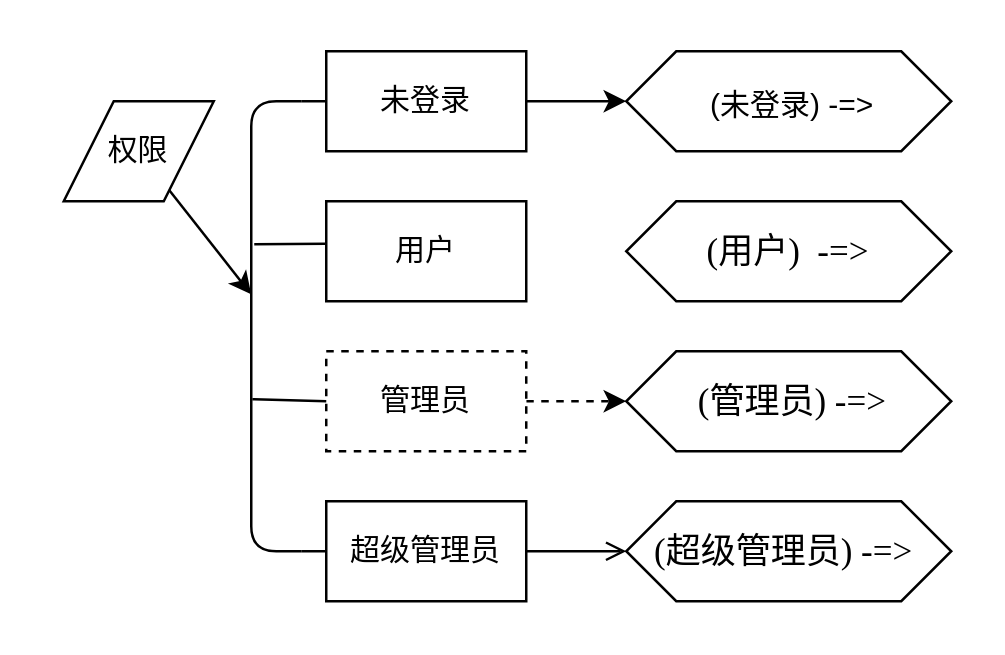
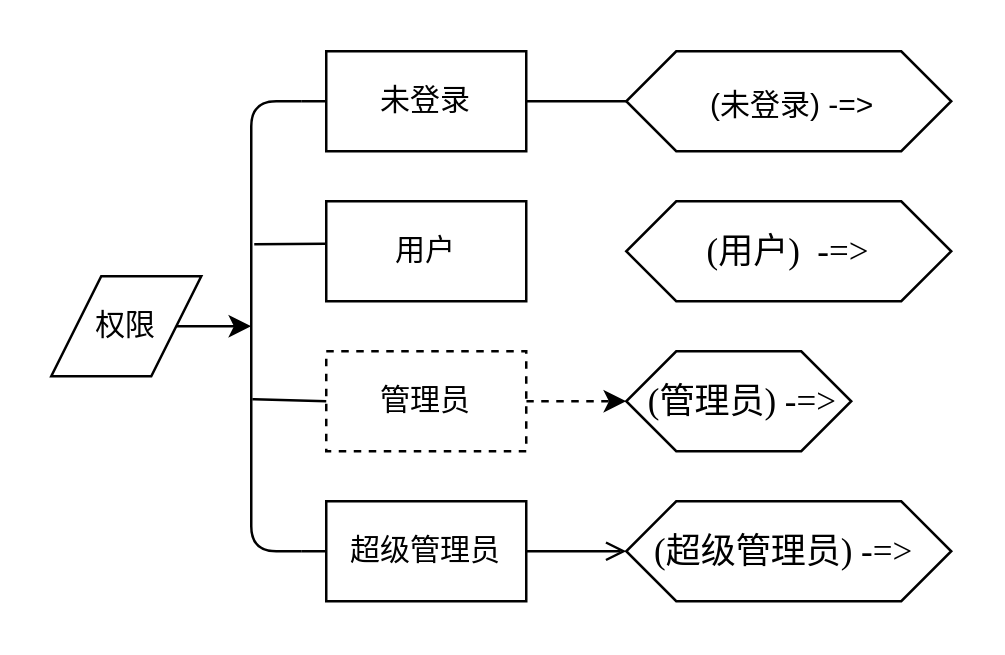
edge "未登录" -> "(未登录) -=>": arrowhead classic -> none
node "权限": moved (139, 151) -> (126, 326)
node "(管理员) -=>": size 325x100 -> 225x100
